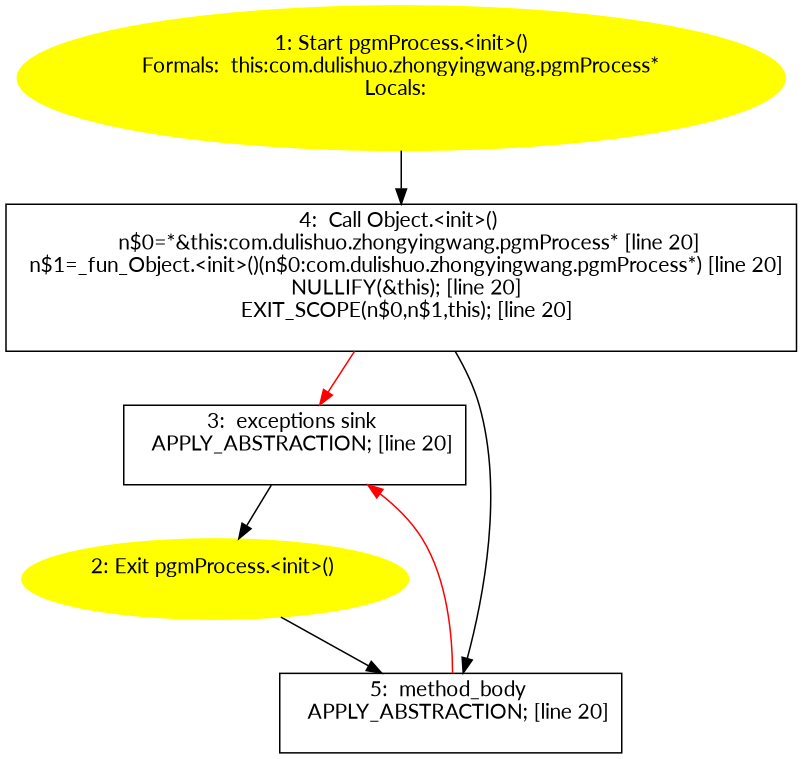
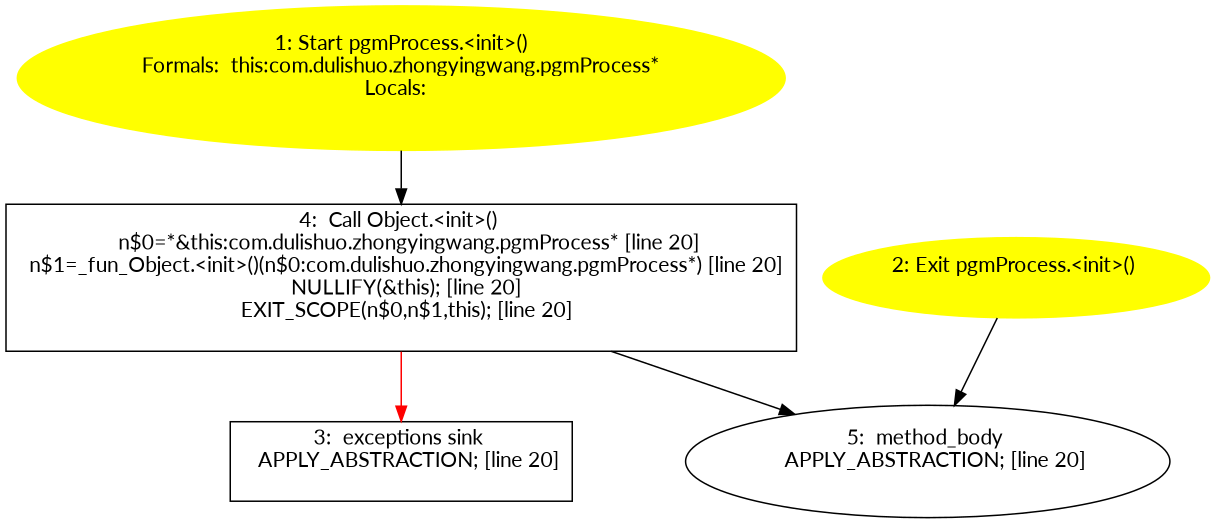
edge "3:  exceptions sink APPLY_ABSTRACTION; [line 20]" -> "2: Exit pgmProcess.<init>()": removed
edge "5:  method_body APPLY_ABSTRACTION; [line 20]" -> "3:  exceptions sink APPLY_ABSTRACTION; [line 20]": removed
node "5:  method_body APPLY_ABSTRACTION; [line 20]": shape box -> ellipse
